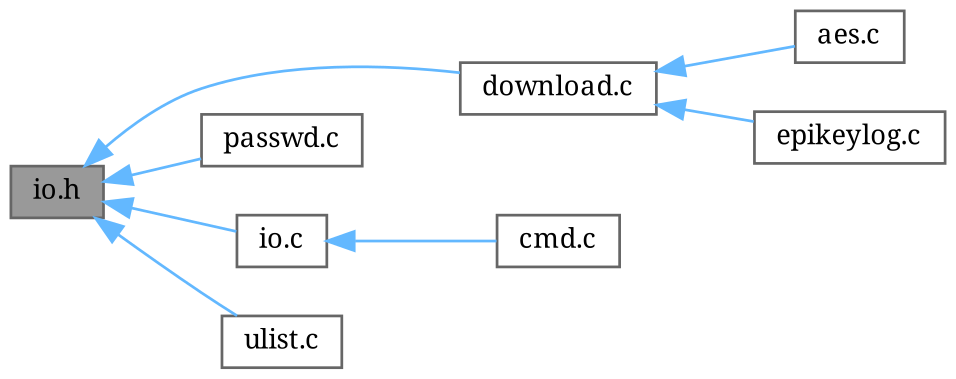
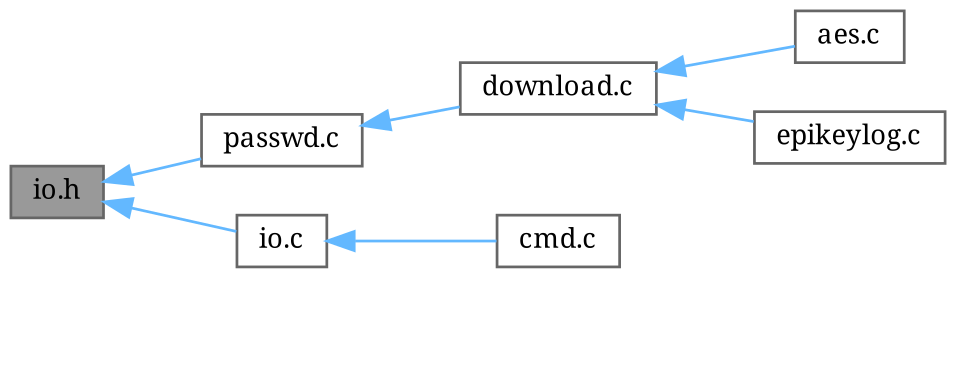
edge "download.c" -> "io.h": now "download.c" -> "passwd.c"
node "ulist.c": removed
